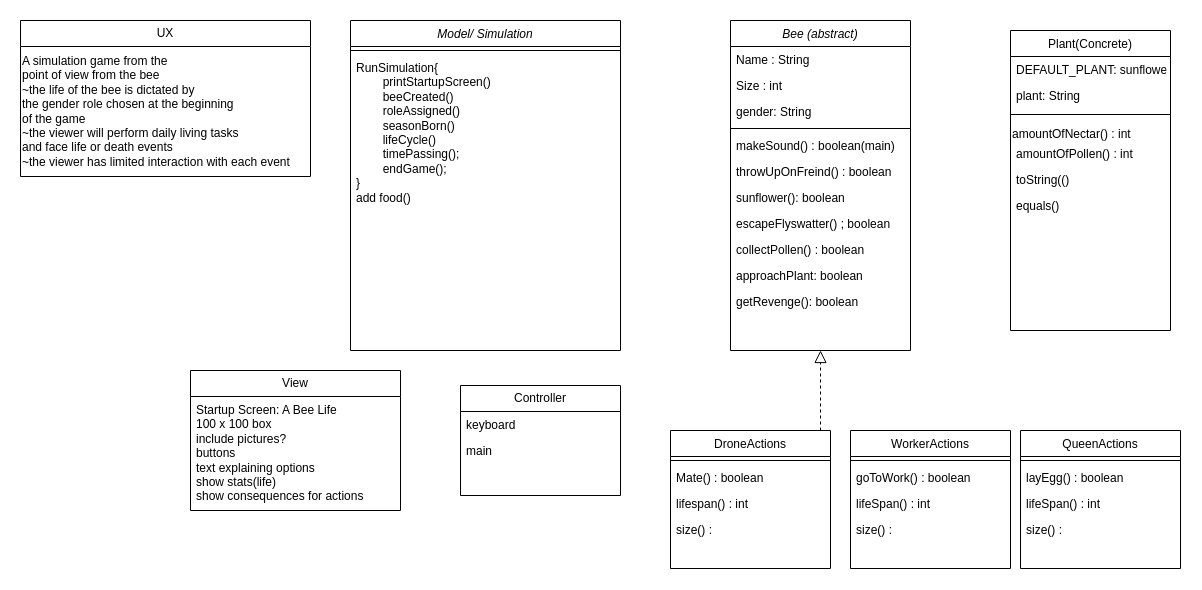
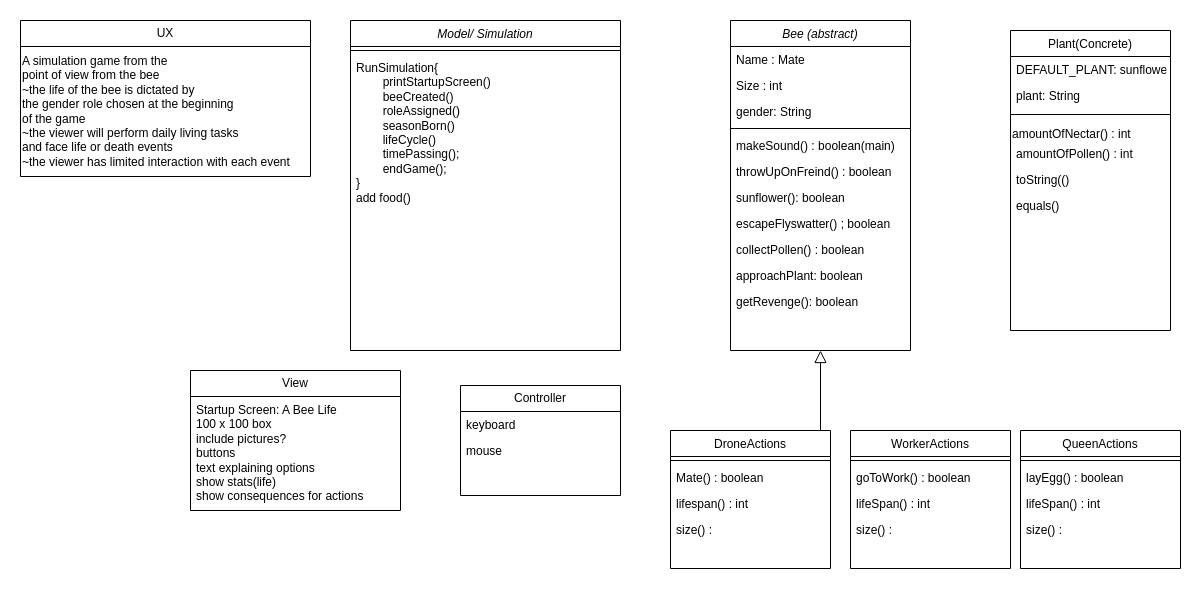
node "Name : String": label "Name : String" -> "Name : Mate"
edge "DroneActions" -> "Bee (abstract)": style dashed -> solid
node "main": label "main" -> "mouse"
